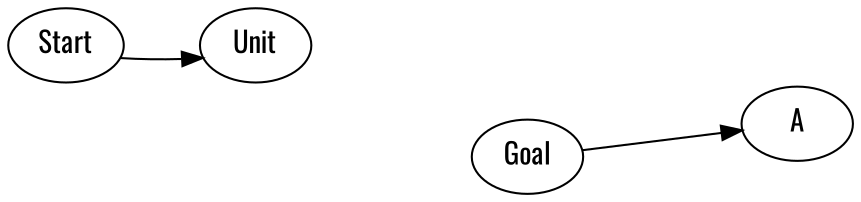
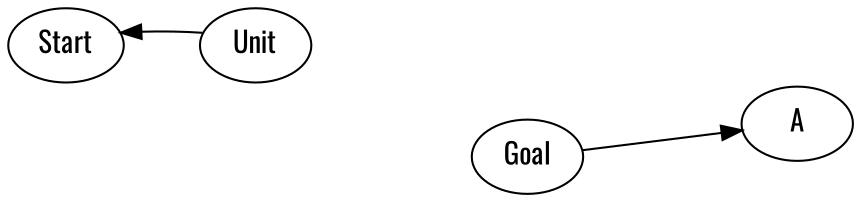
edge "Start" -> "Unit": reversed
